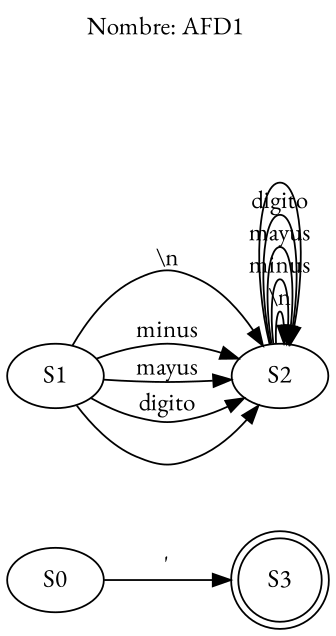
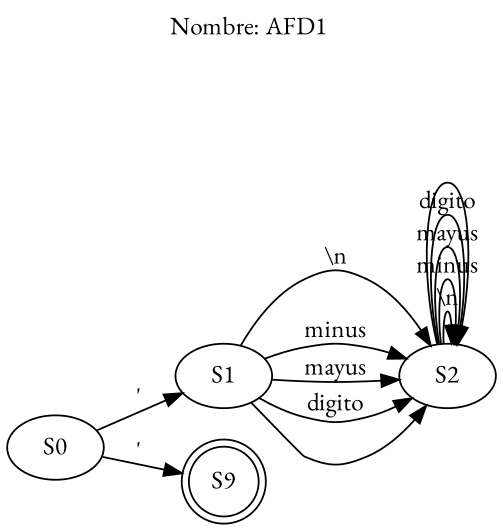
edge "S0" -> "S1": added, label "'"
node "S3": label "S3" -> "S9"
